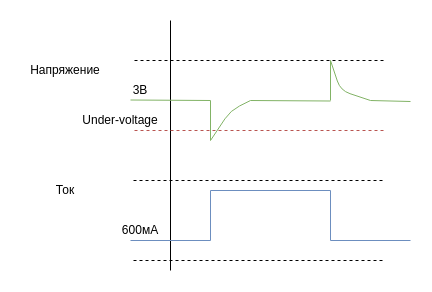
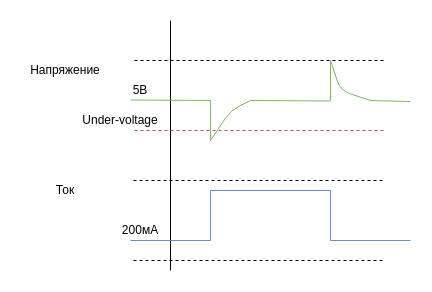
node "3В": label "3В" -> "5В"
node "600мА": label "600мА" -> "200мА"
